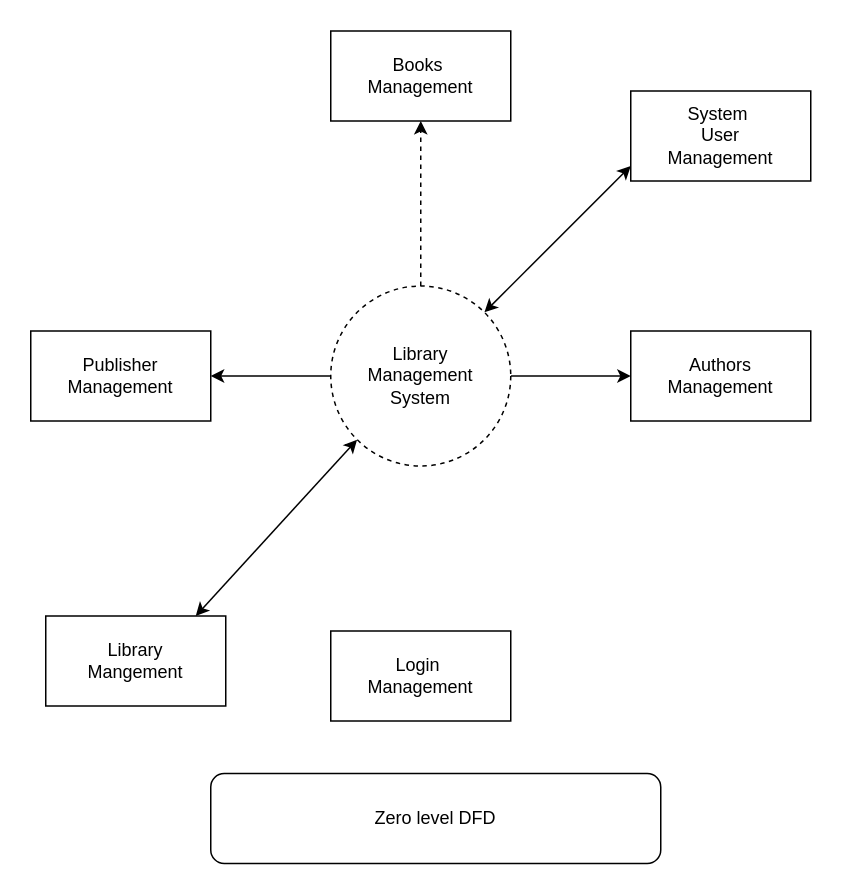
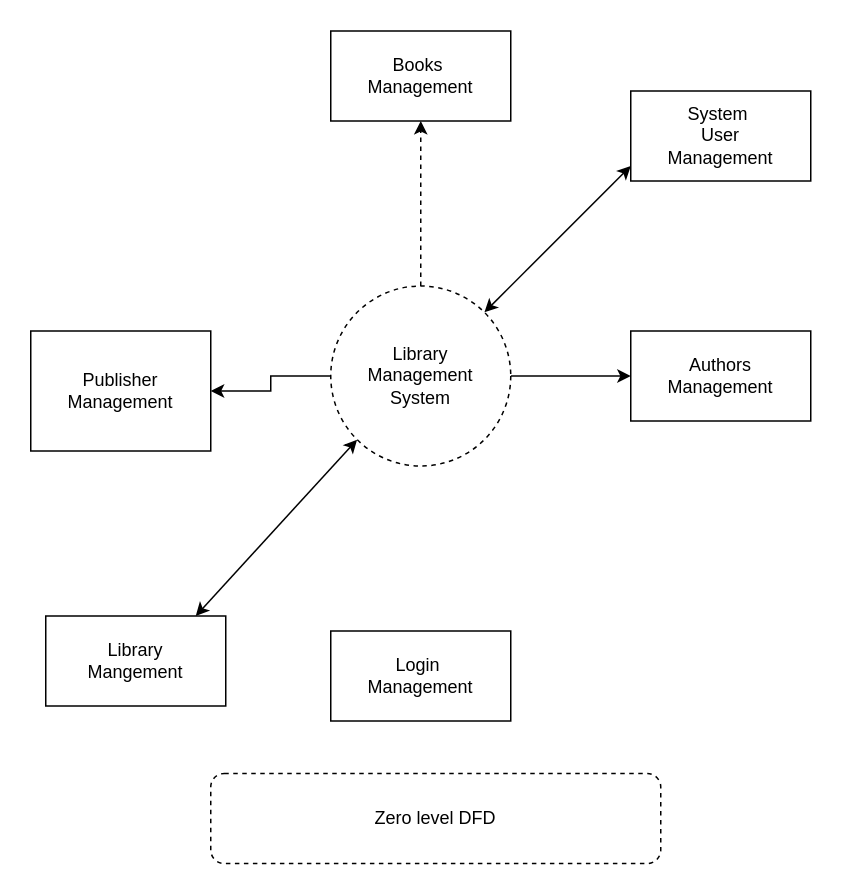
node "Publisher Management": size 180x90 -> 180x120
node "Zero level DFD": style solid -> dashed
